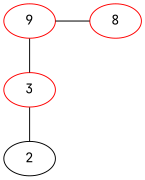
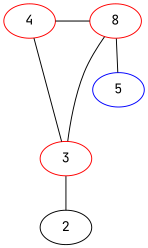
node "9": label "9" -> "4"
edge "8" -- "3": added
node "5": added
